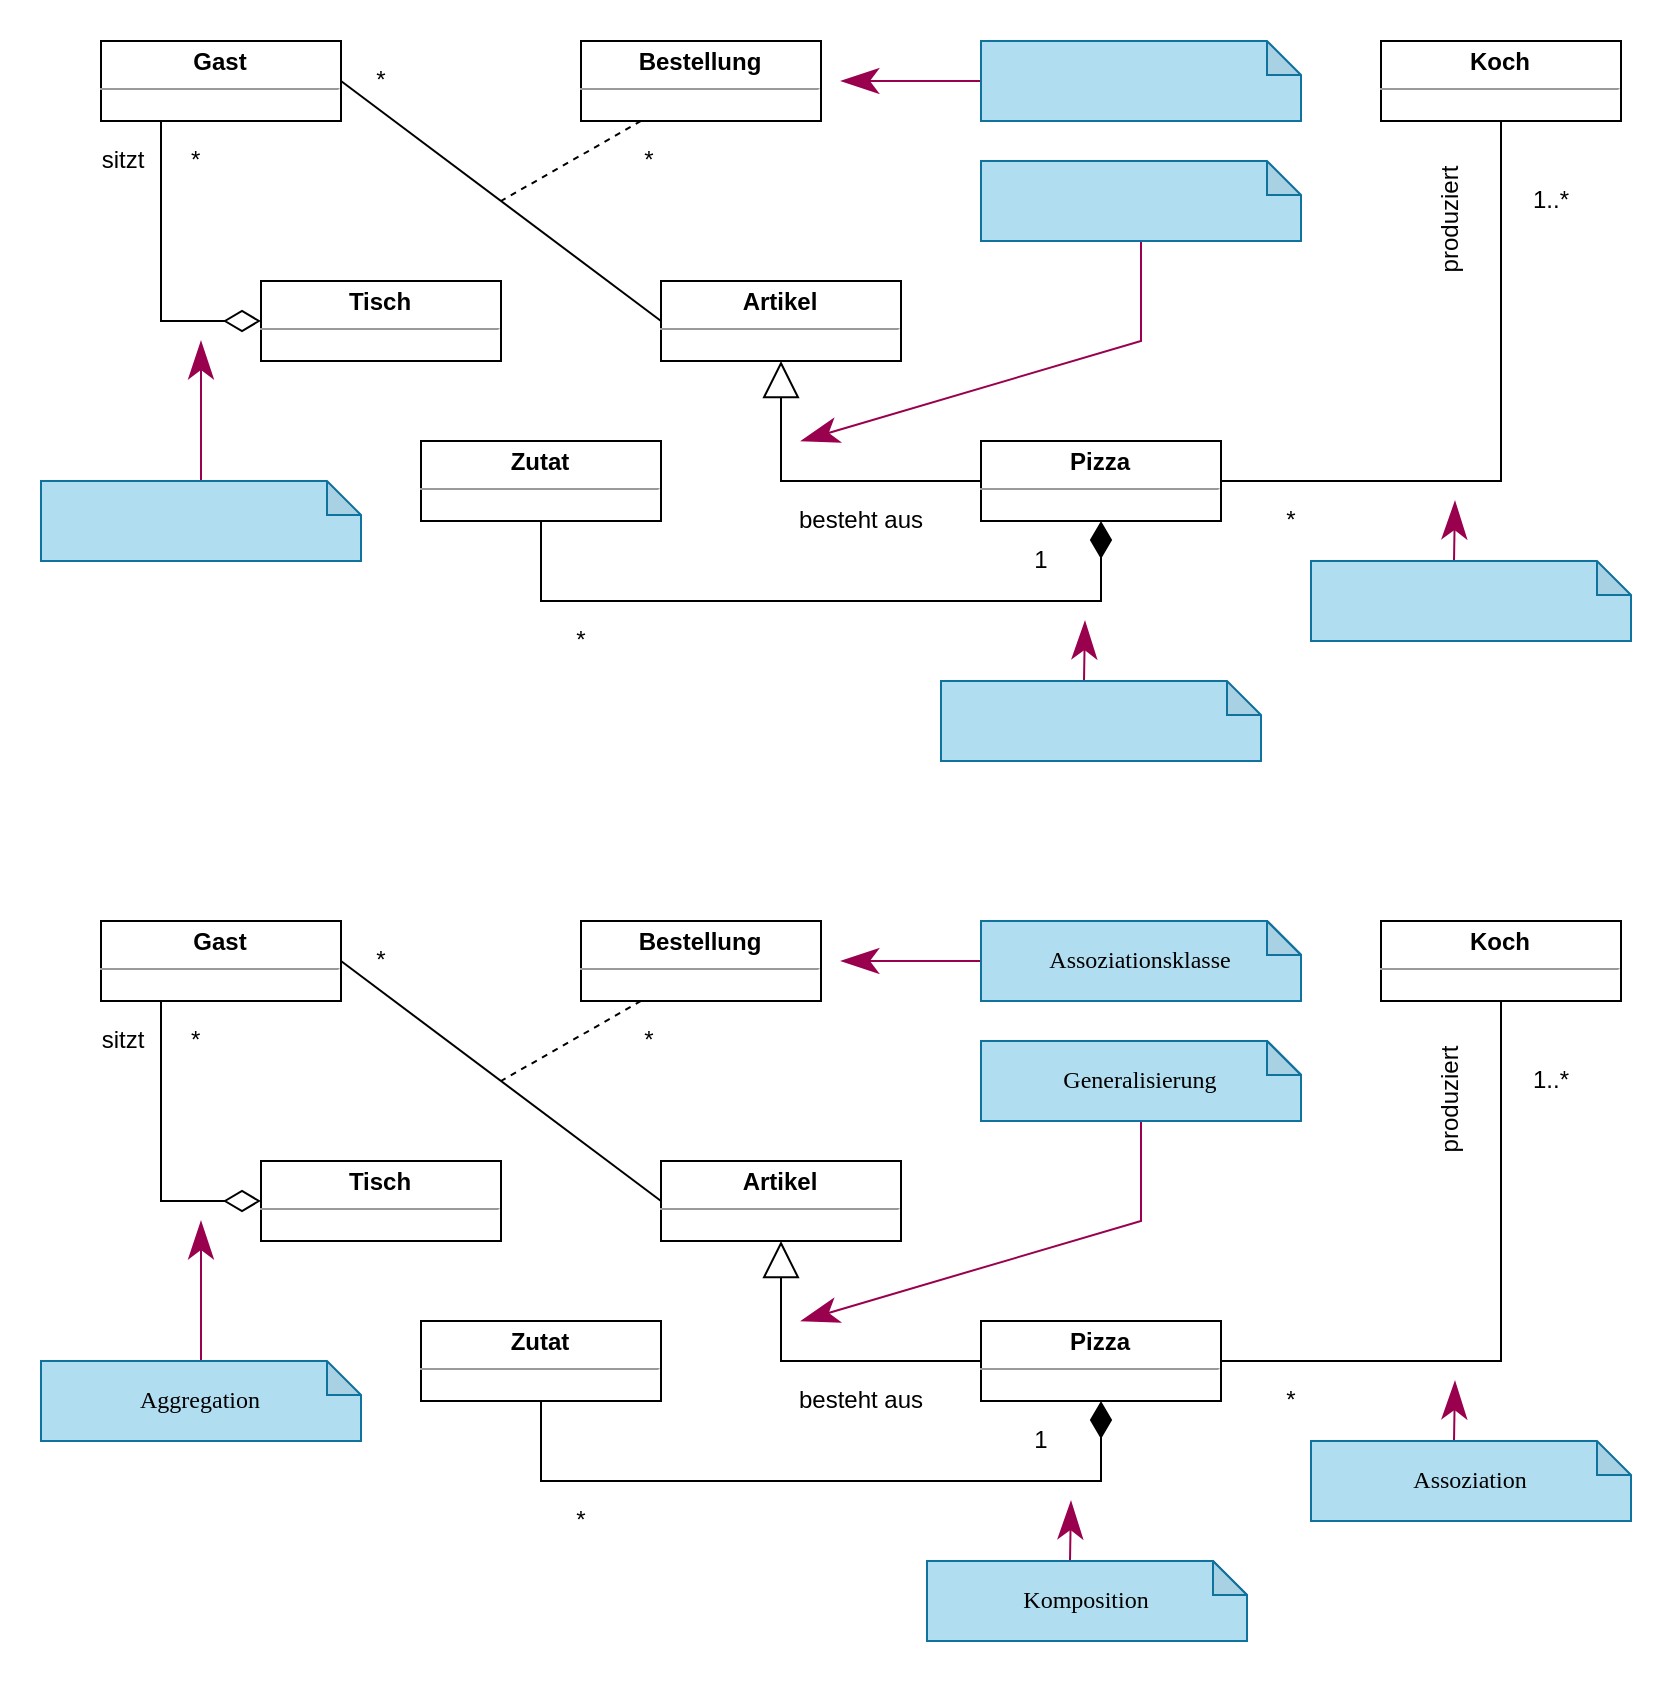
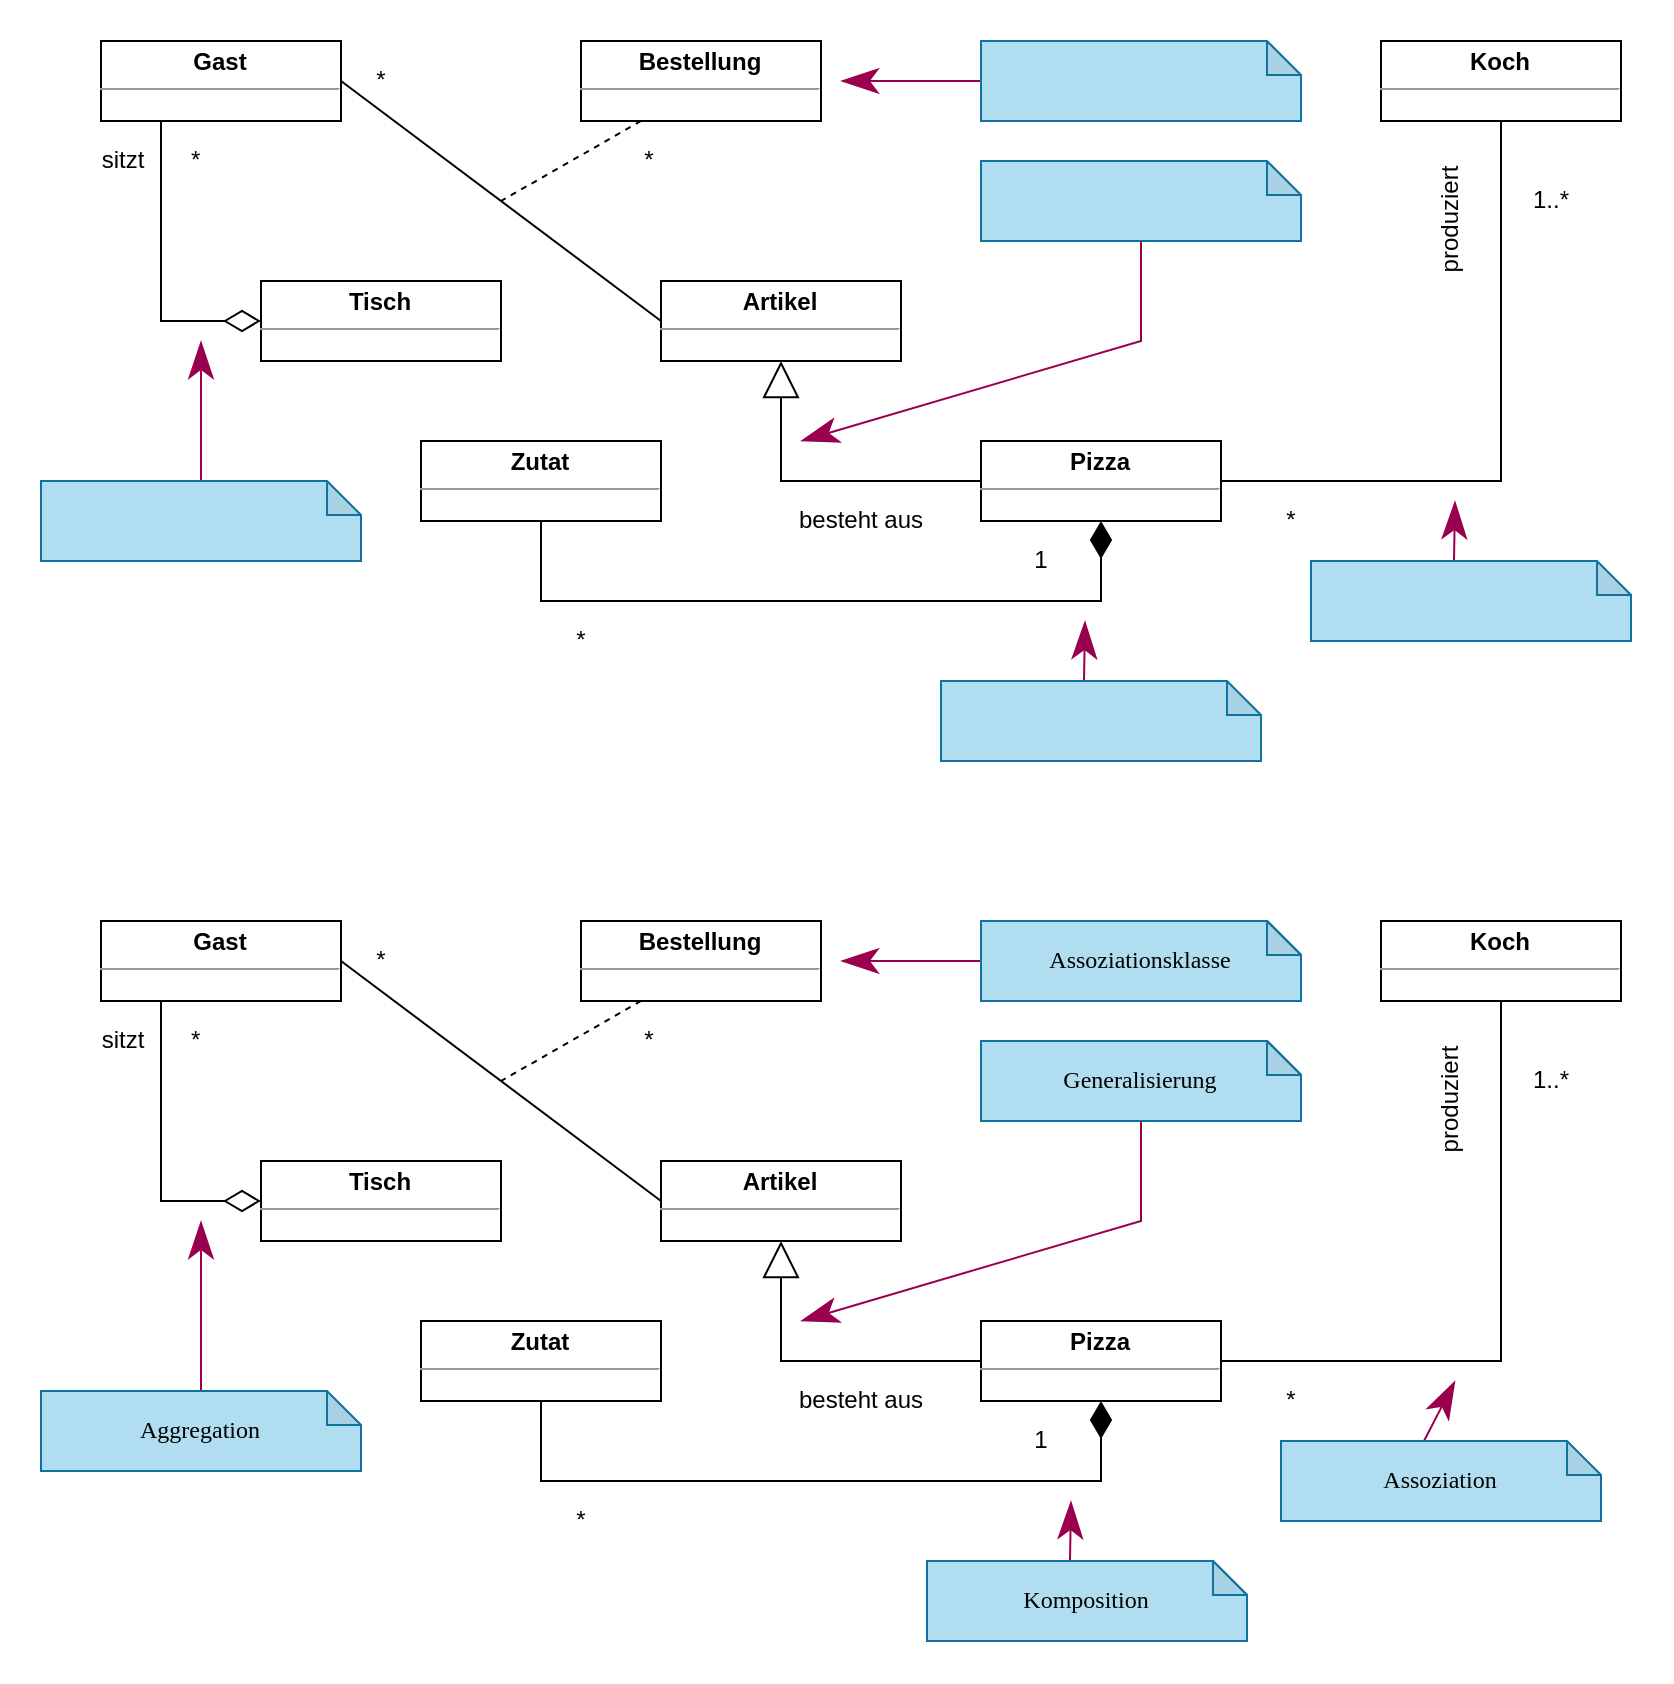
node "Aggregation": moved (201, 1401) -> (201, 1431)
node "Assoziation": moved (1471, 1481) -> (1441, 1481)
